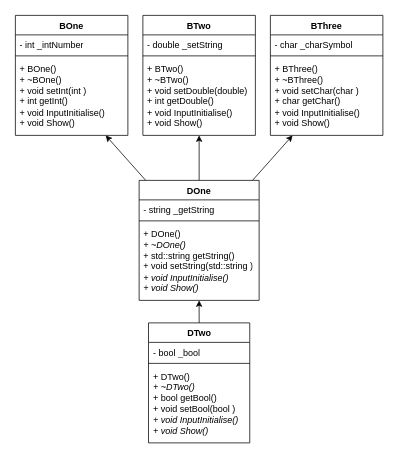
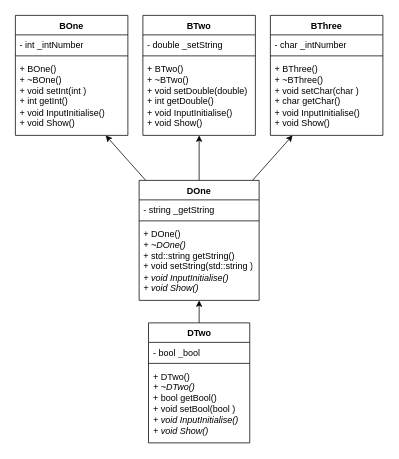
node "- char _charSymbol": label "- char _charSymbol" -> "- char _intNumber"
